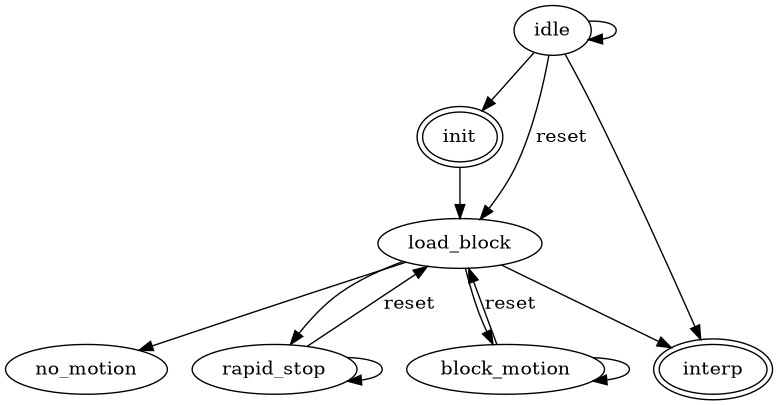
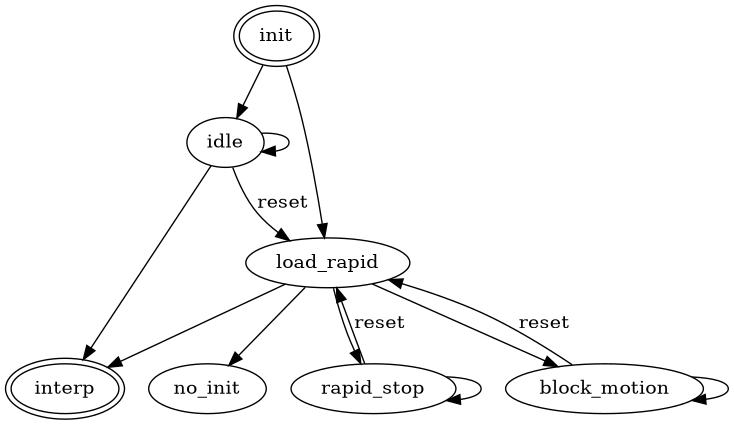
edge "idle" -> "init": reversed
node "load_block": label "load_block" -> "load_rapid"
node "no_motion": label "no_motion" -> "no_init"
